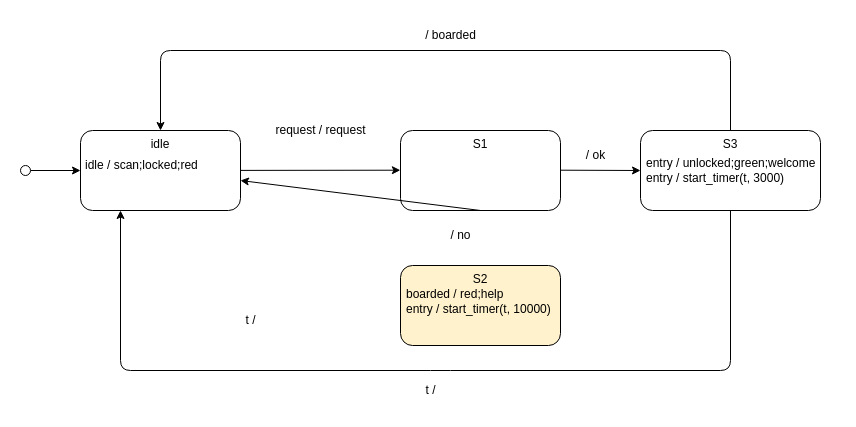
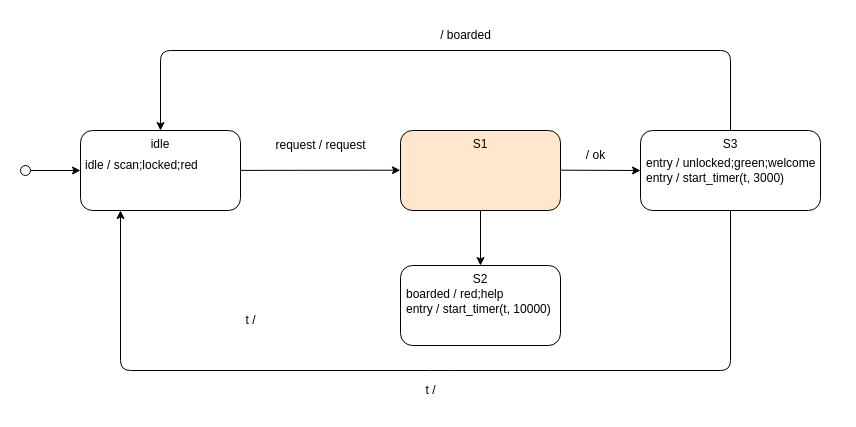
node "/ boarded": moved (451, 36) -> (466, 36)
node "request / request": moved (321, 131) -> (321, 146)
node "S1": fillcolor #ffffff -> #ffe6cc
edge "S1" -> "idle": now "S1" -> "S2"
node "/ no": removed
node "S2": fillcolor #fff2cc -> #ffffff
